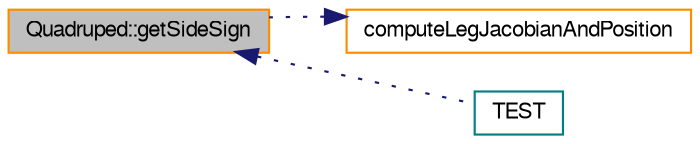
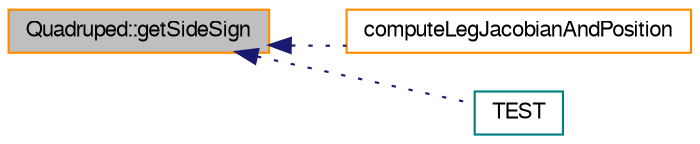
edge "Quadruped::getSideSign" -> "computeLegJacobianAndPosition": reversed
